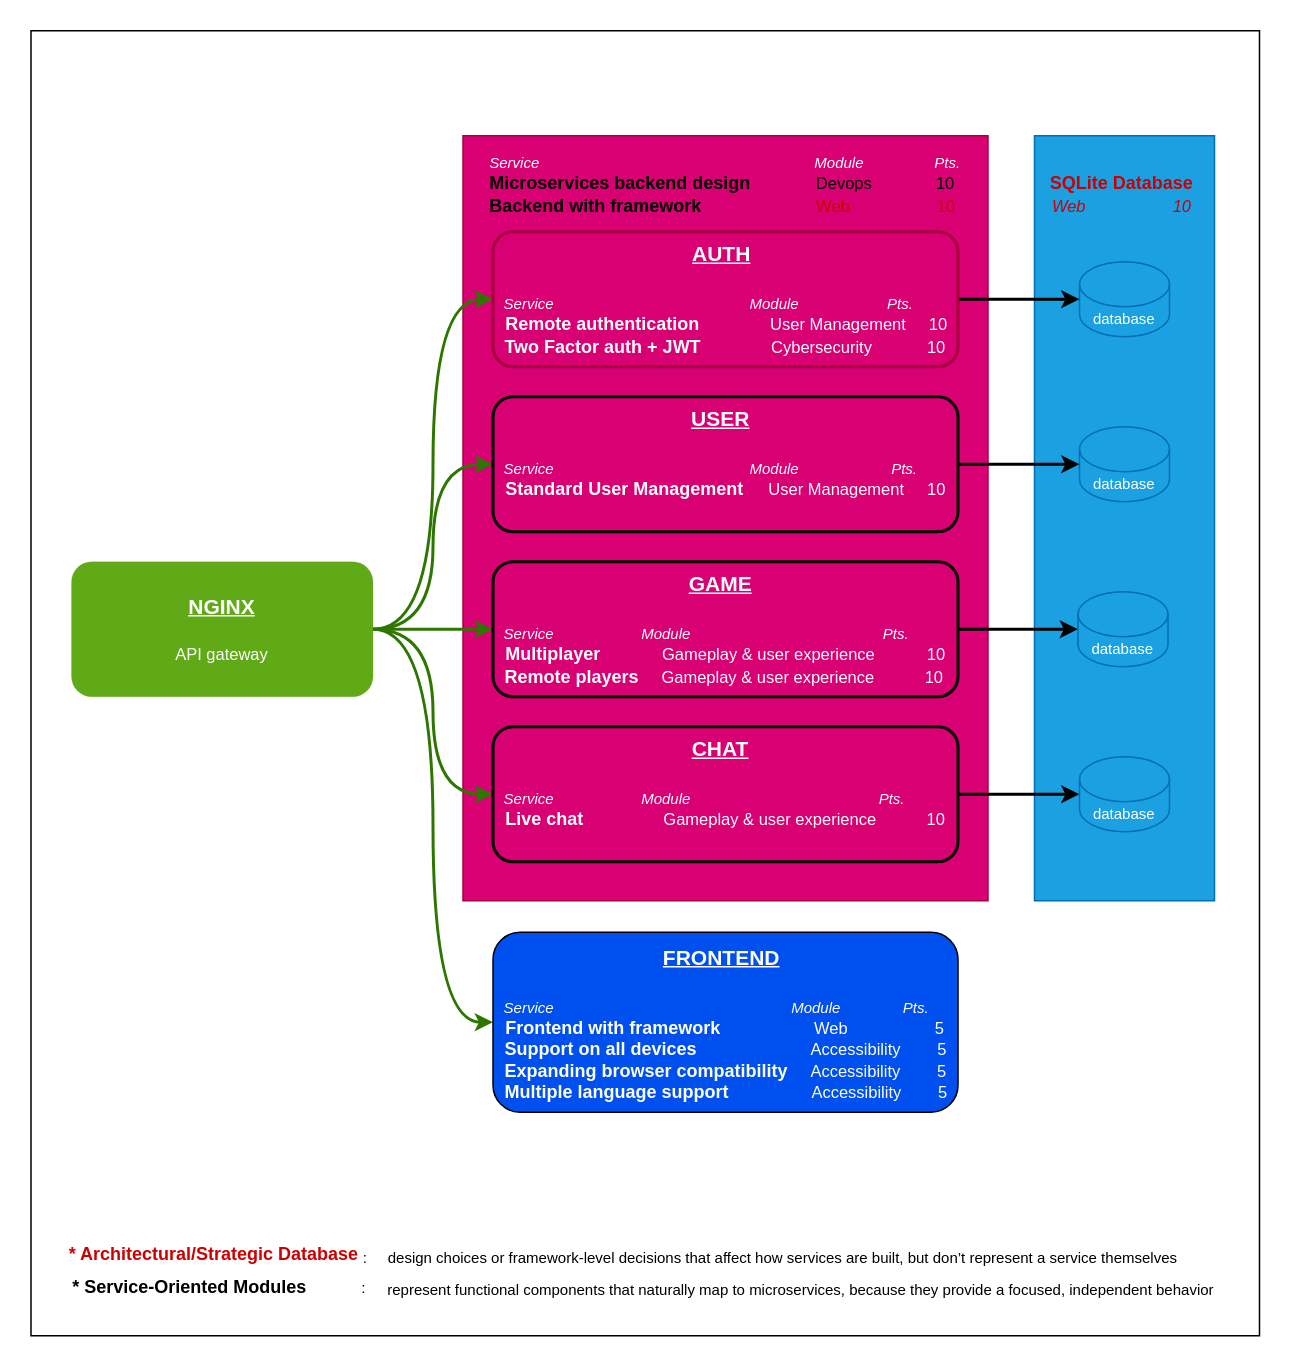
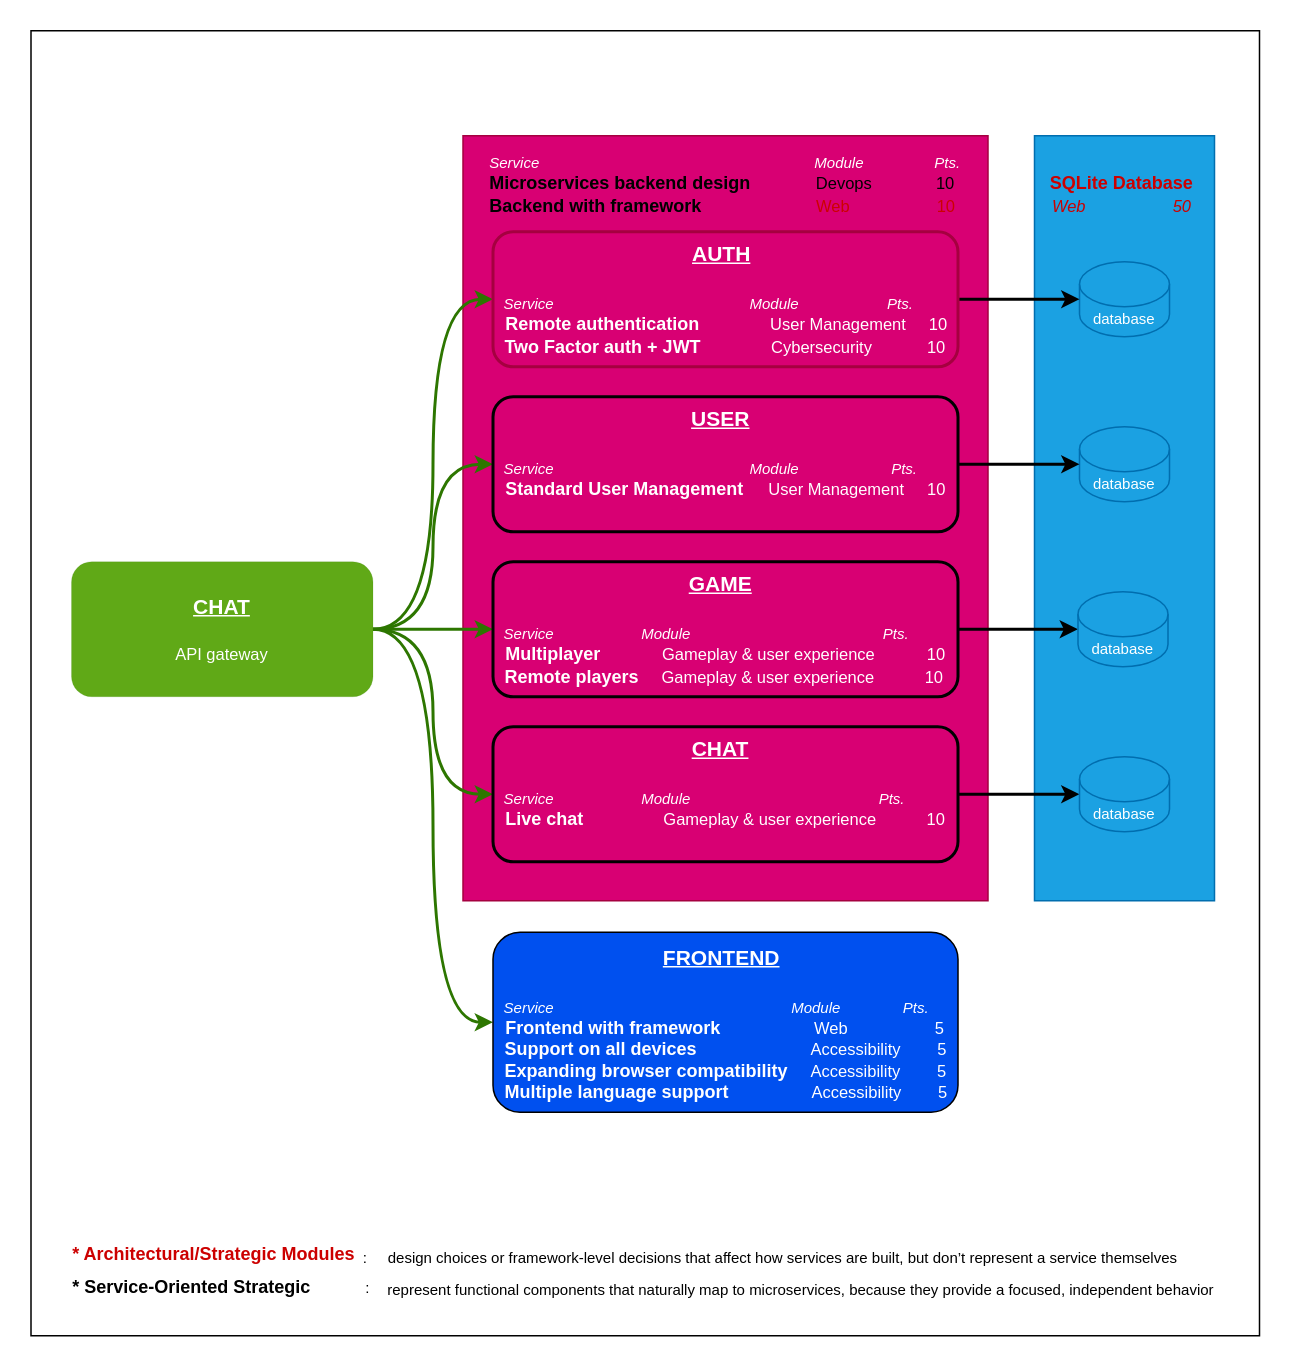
node "SQLite Database Web 10 web": label "SQLite Database Web 10 web" -> "SQLite Database Web 50 web"
node "NGINX API gateway": label "NGINX API gateway" -> "CHAT API gateway"
node "* Architectural/Strategic Database": label "* Architectural/Strategic Database" -> "* Architectural/Strategic Modules"
node "* Service-Oriented Modules :": label "* Service-Oriented Modules :" -> "* Service-Oriented Strategic :"
